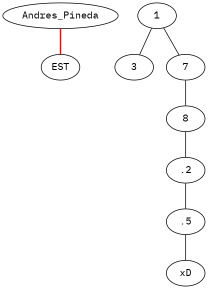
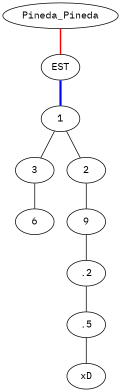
node "Andres_Pineda": label "Andres_Pineda" -> "Pineda_Pineda"
node "7": label "7" -> "2"
edge "EST" -- "1": added
node "8": label "8" -> "9"
node "6": added
